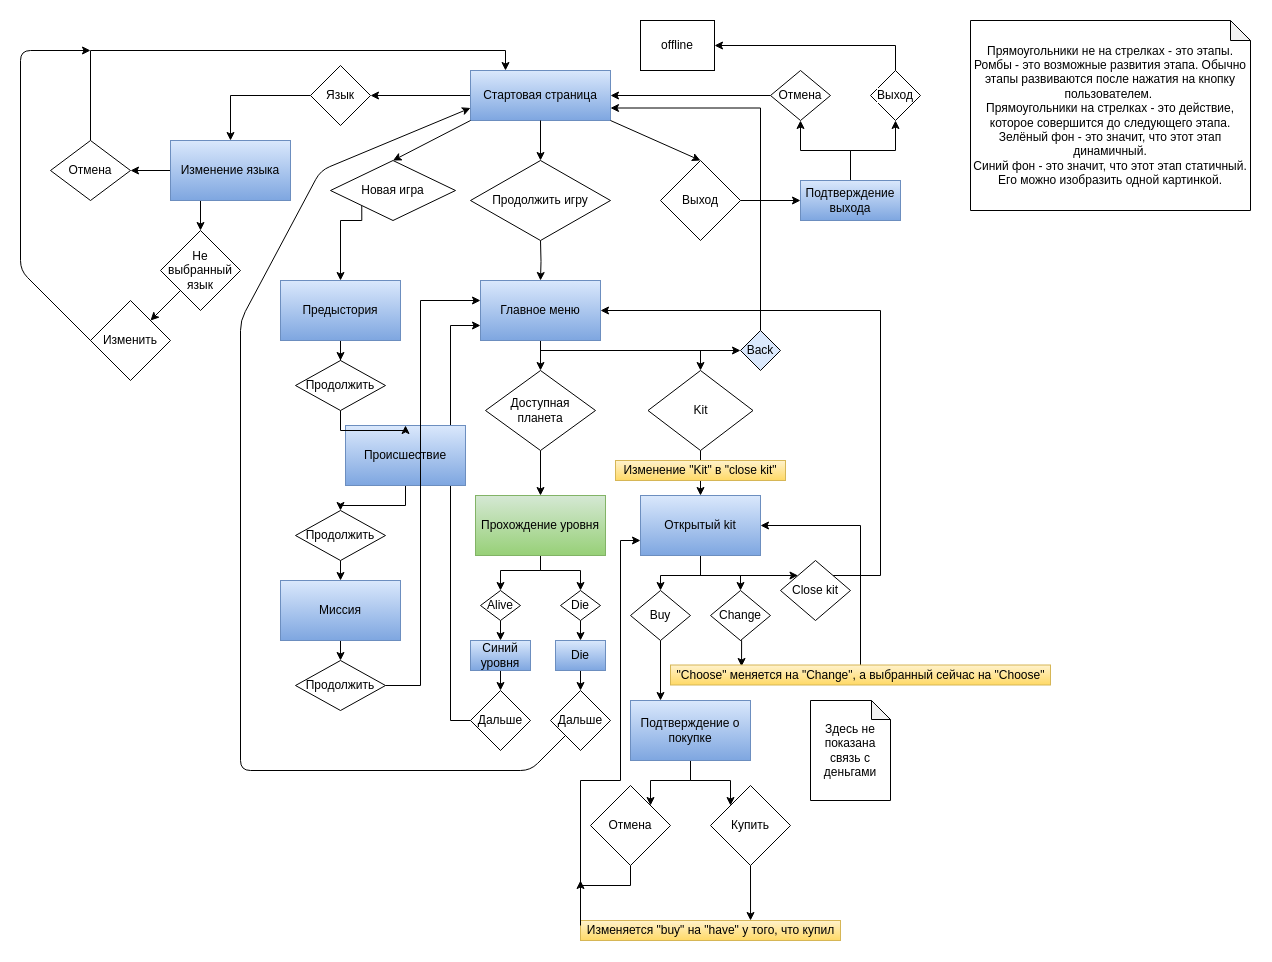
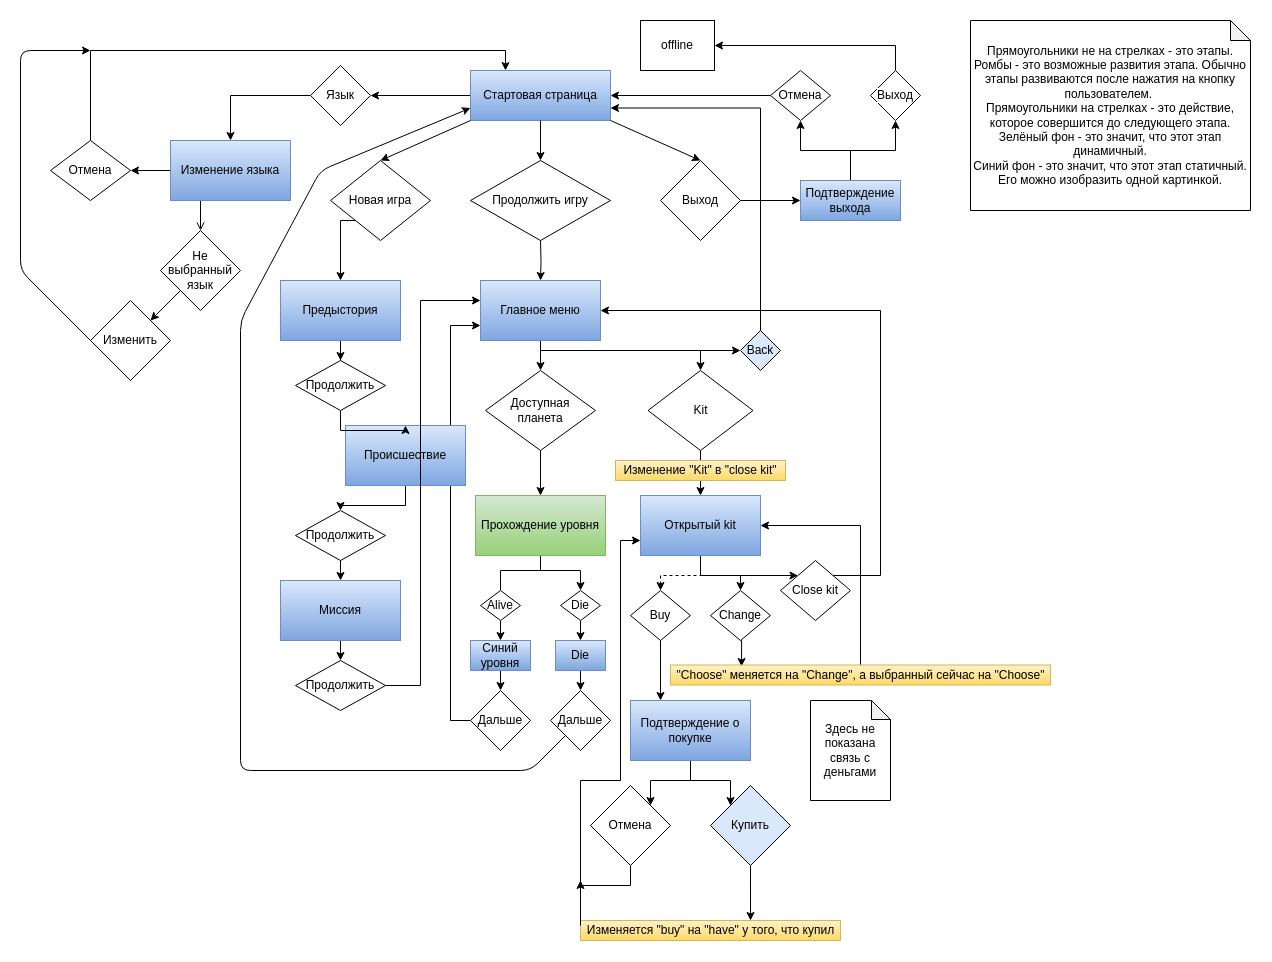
node "Новая игра": size 125x60 -> 100x80
edge "Изменение языка" -> "Не выбранный язык": arrowhead classic -> open
edge "Открытый kit" -> "Buy": style solid -> dashed
edge "Прохождение уровня" -> "Alive": arrowhead classic -> none
node "Купить": fillcolor #ffffff -> #dae8fc
